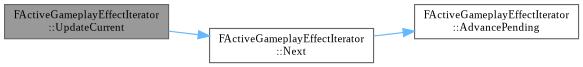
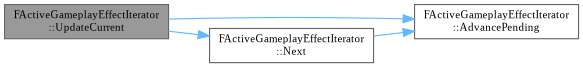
edge "FActiveGameplayEffectIterator ::UpdateCurrent" -> "FActiveGameplayEffectIterator ::AdvancePending": added
